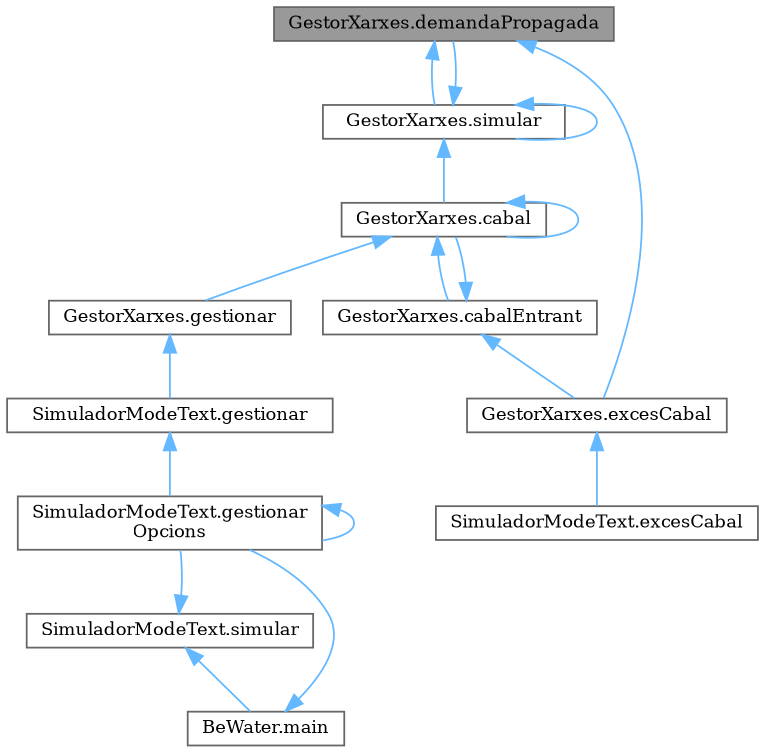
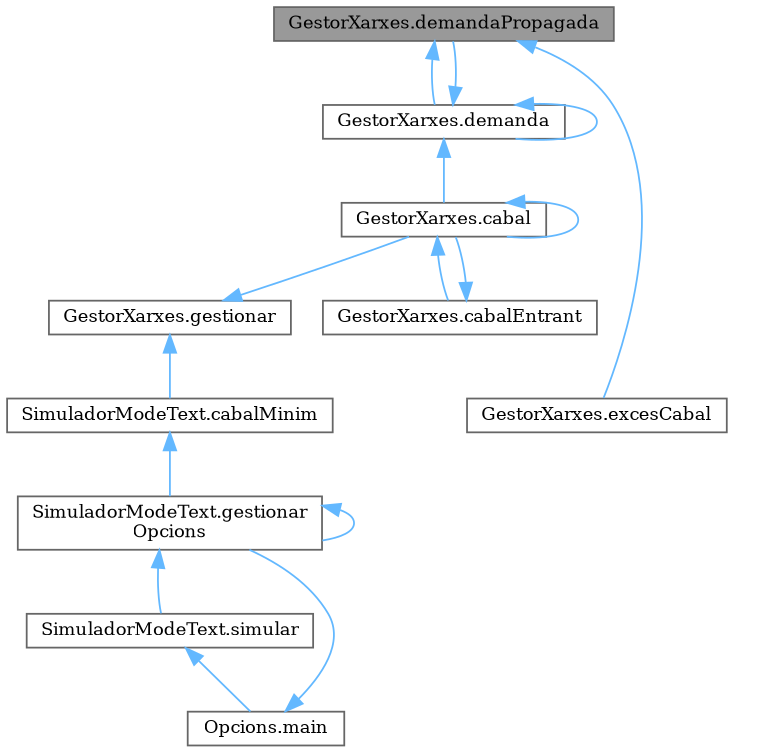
node "GestorXarxes.simular": label "GestorXarxes.simular" -> "GestorXarxes.demanda"
edge "GestorXarxes.gestionar" -> "GestorXarxes.cabal": reversed
edge "GestorXarxes.excesCabal" -> "GestorXarxes.cabalEntrant": removed
node "SimuladorModeText.gestionar": label "SimuladorModeText.gestionar" -> "SimuladorModeText.cabalMinim"
node "SimuladorModeText.excesCabal": removed
edge "SimuladorModeText.gestionar Opcions" -> "SimuladorModeText.simular": reversed
node "BeWater.main": label "BeWater.main" -> "Opcions.main"
